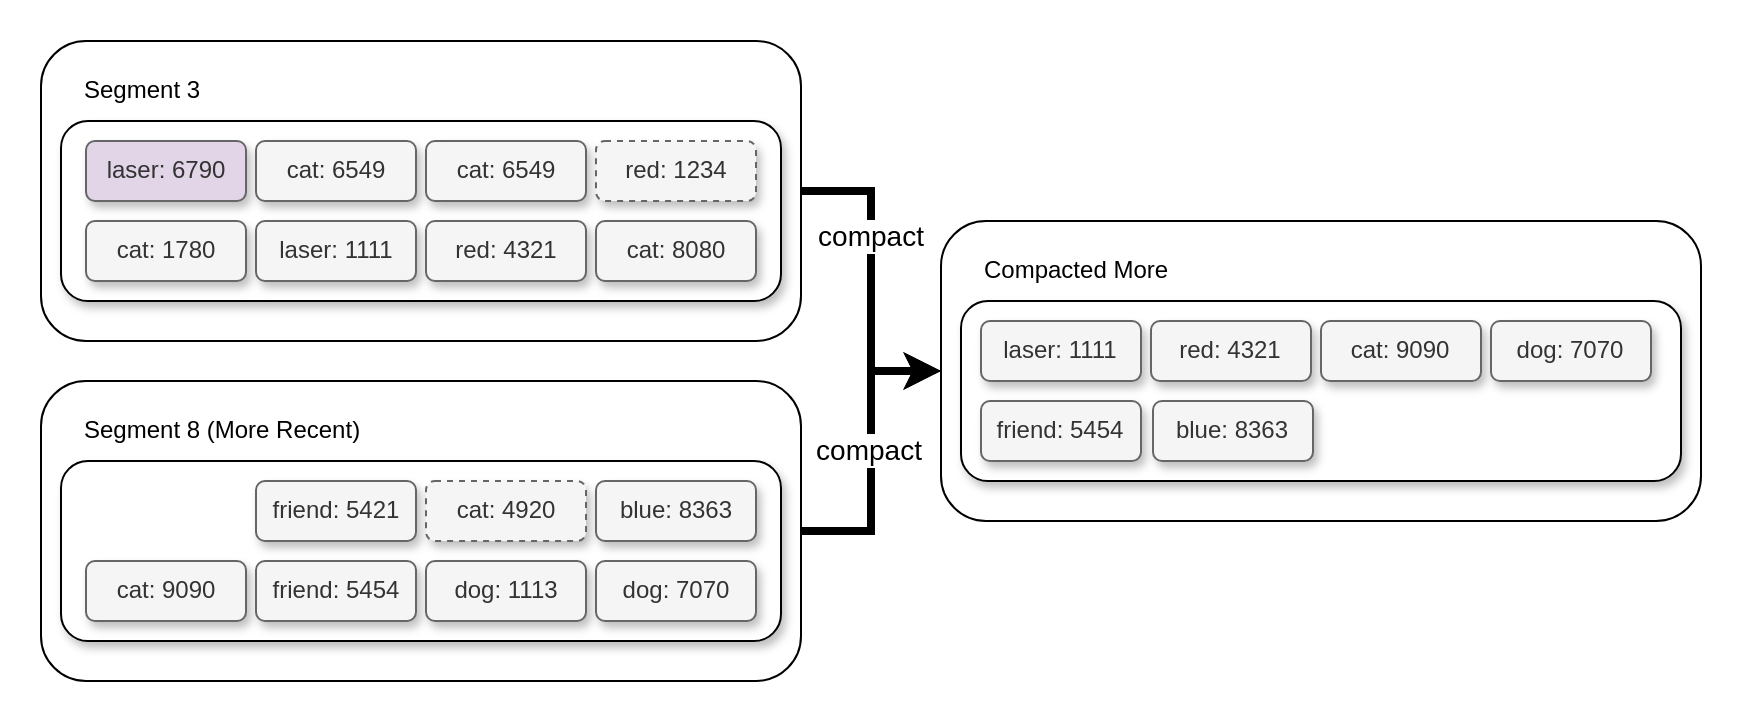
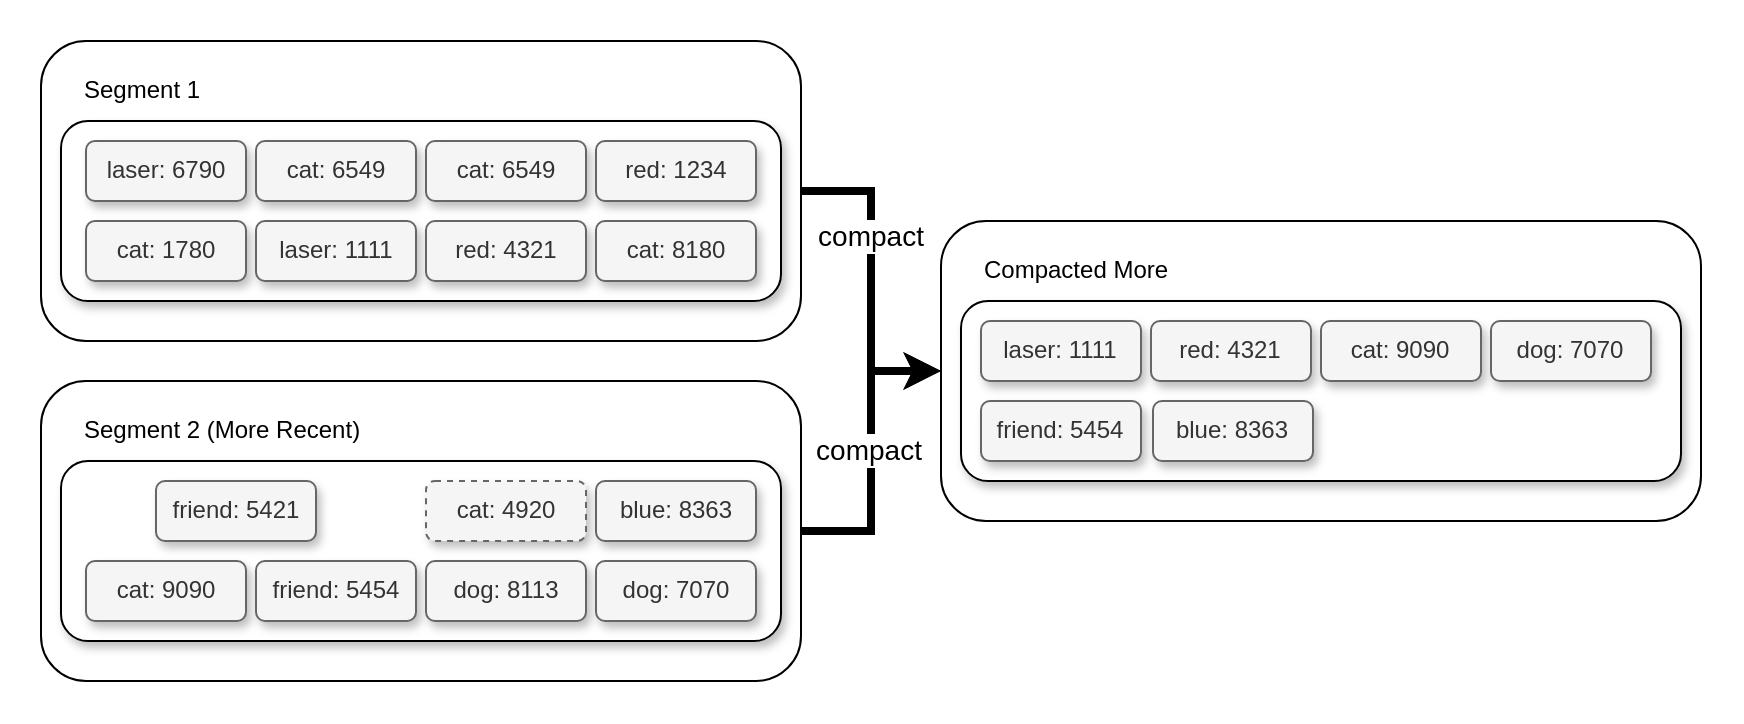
node "Segment 3": label "Segment 3" -> "Segment 1"
node "laser: 6790": fillcolor #e1d5e7 -> #f5f5f5
node "red: 1234": style dashed -> solid
node "cat: 8080": label "cat: 8080" -> "cat: 8180"
node "Segment 8 (More Recent)": label "Segment 8 (More Recent)" -> "Segment 2 (More Recent)"
node "friend: 5421": moved (336, 511) -> (236, 511)
node "dog: 1113": label "dog: 1113" -> "dog: 8113"
